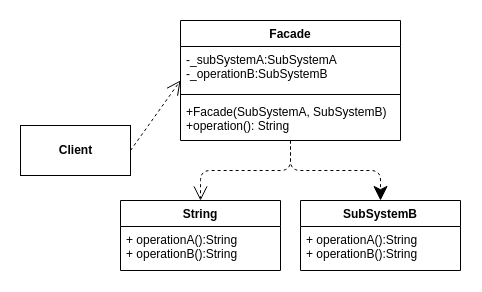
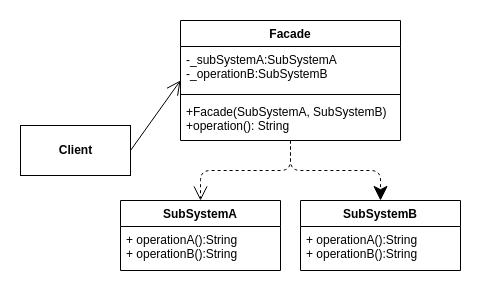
edge "Client" -> "Facade": style dashed -> solid
node "String": label "String" -> "SubSystemA"
